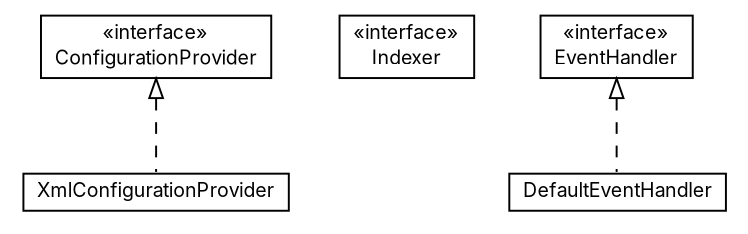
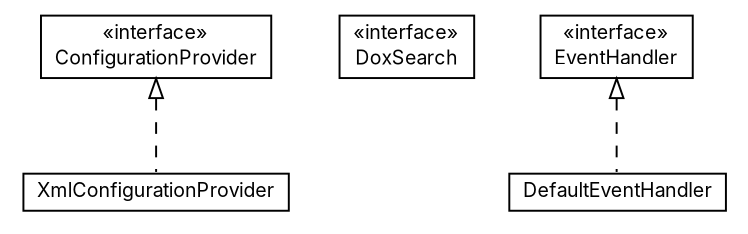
node "DoxSearch": added
node "Indexer": removed
